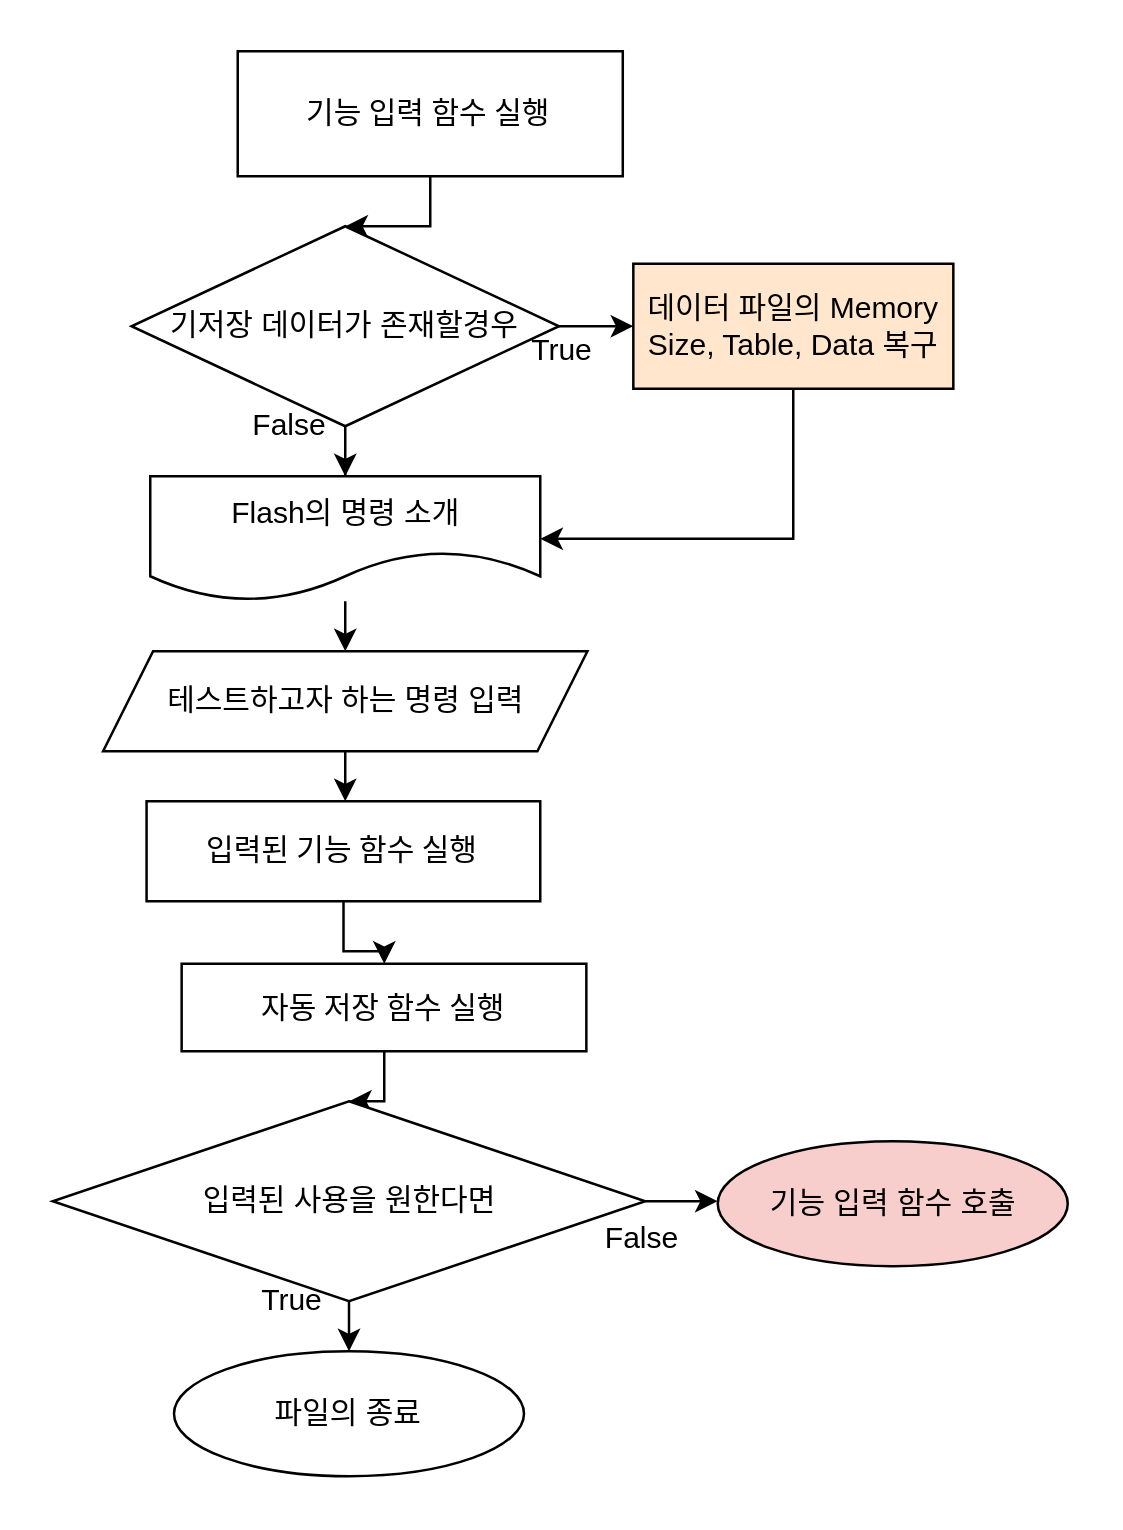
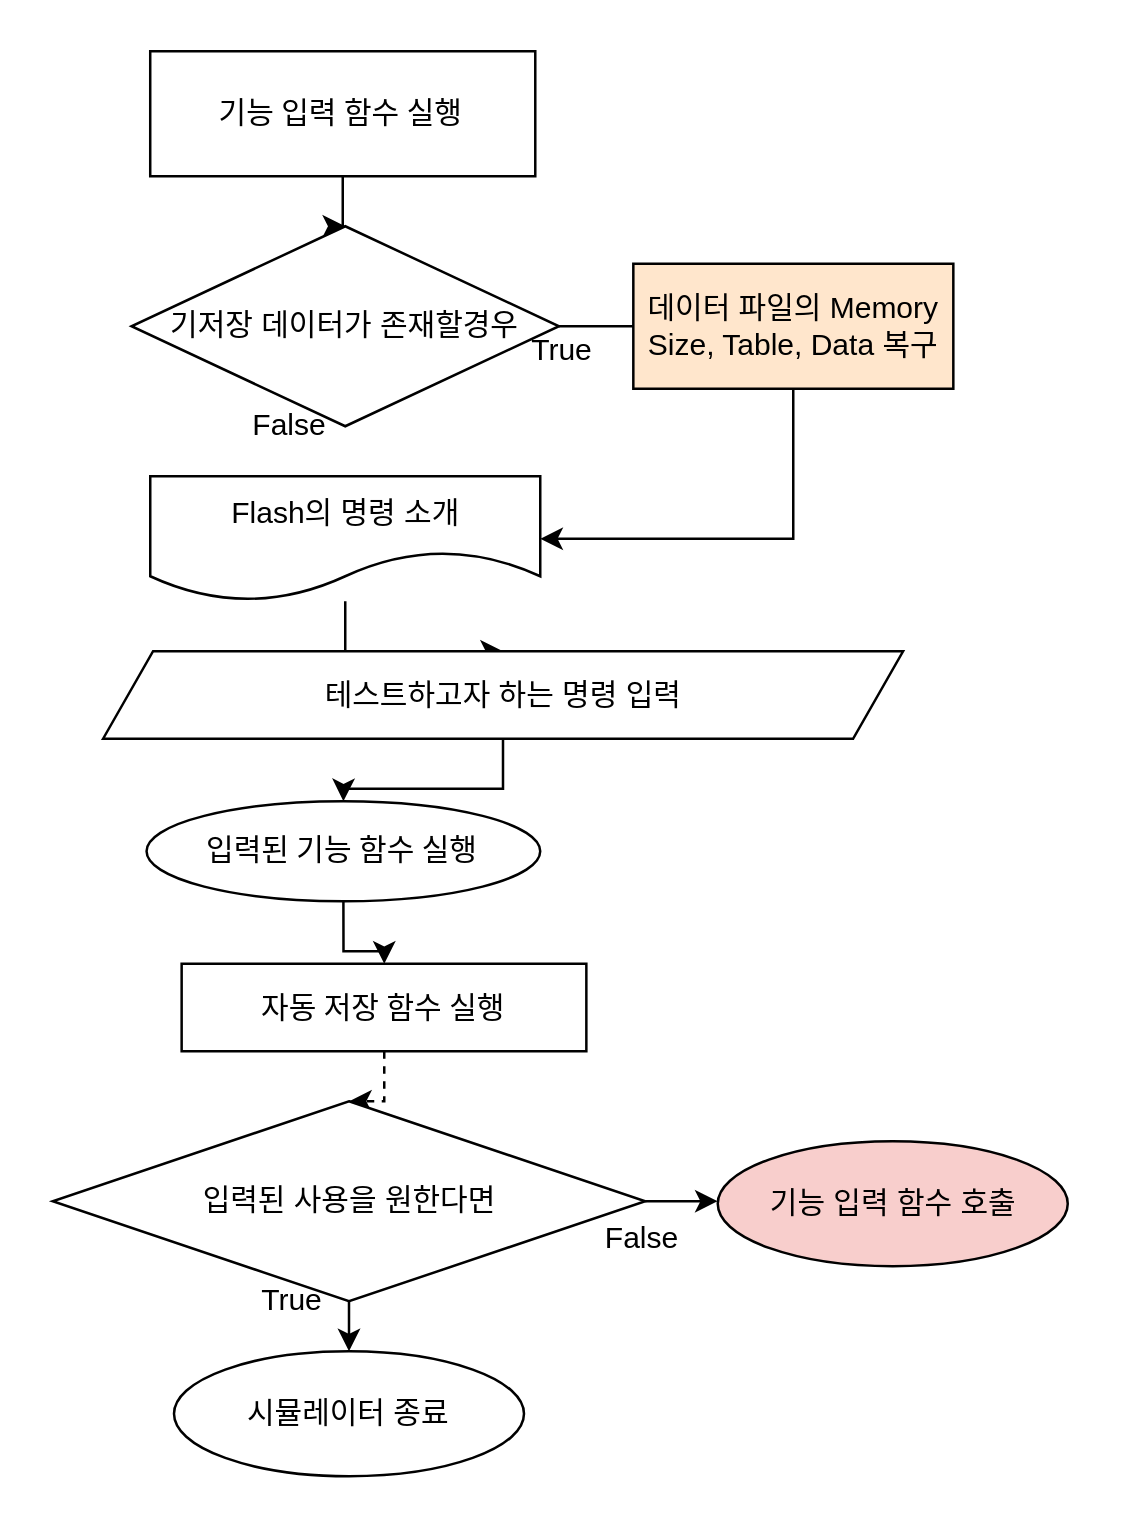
node "기능 입력 함수 실행": moved (430, 114) -> (343, 114)
edge "기저장 데이터가 존재할경우" -> "데이터 파일의 Memory Size, Table, Data 복구": arrowhead classic -> none
edge "기저장 데이터가 존재할경우" -> "Flash의 명령 소개": removed
node "테스트하고자 하는 명령 입력": size 484x100 -> 800x88
node "입력된 기능 함수 실행": shape rectangle -> ellipse
edge "자동 저장 함수 실행" -> "입력된 사용을 원한다면": style solid -> dashed
node "파일의 종료": label "파일의 종료" -> "시뮬레이터 종료"
